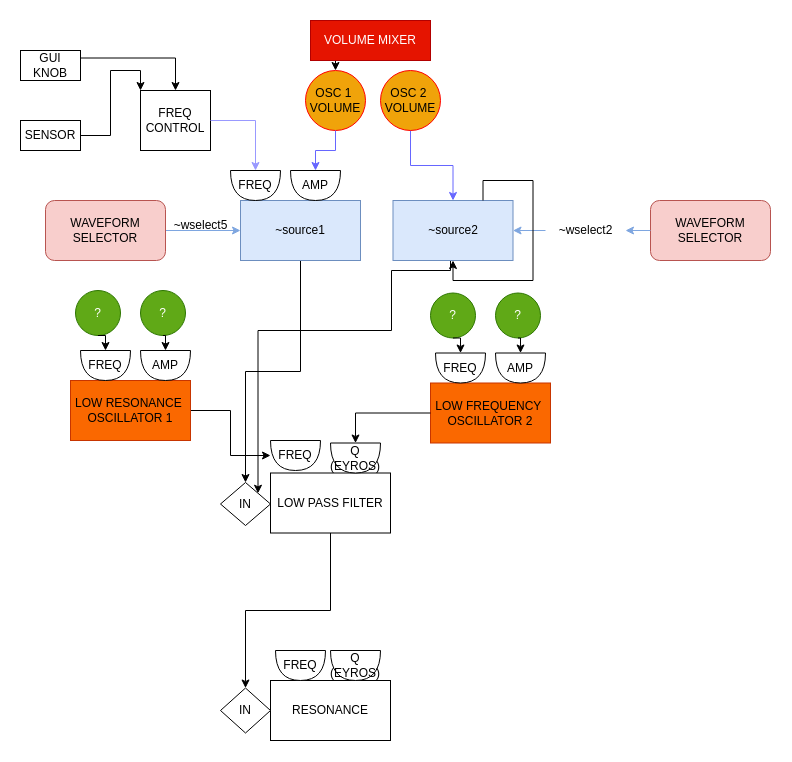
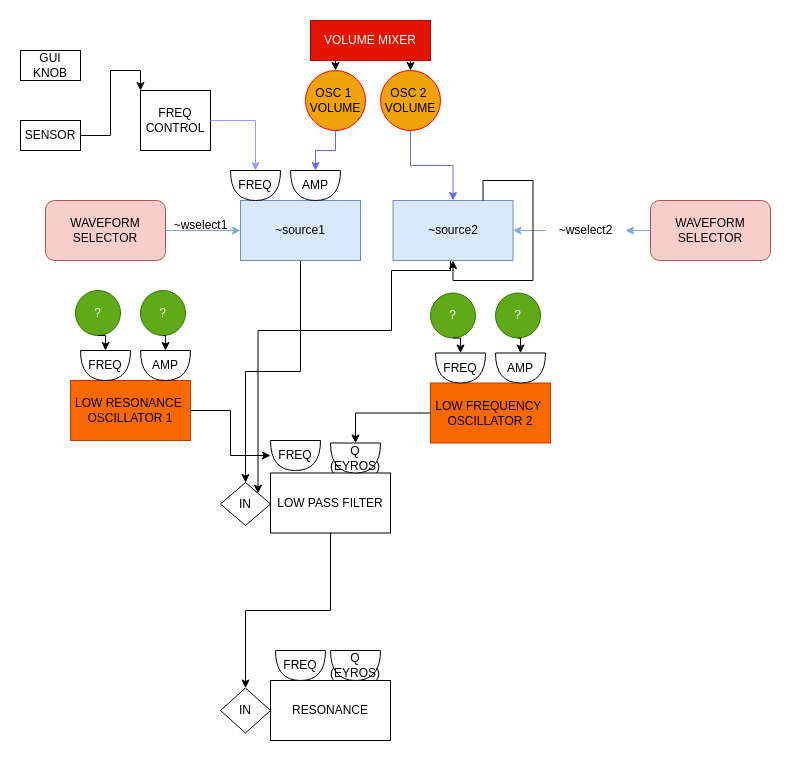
edge "GUI KNOB" -> "FREQ CONTROL": removed
edge "VOLUME MIXER" -> "OSC 2 VOLUME": added
node "~wselect5": label "~wselect5" -> "~wselect1"
